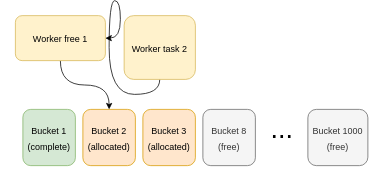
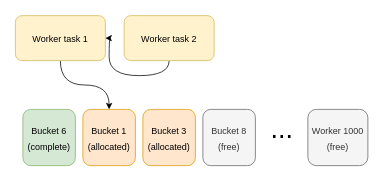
node "Worker free 1": label "Worker free 1" -> "Worker task 1"
node "Worker task 2": size 71x64 -> 90x45
node "Bucket 1 (complete)": label "Bucket 1 (complete)" -> "Bucket 6 (complete)"
node "Bucket 2 (allocated)": label "Bucket 2 (allocated)" -> "Bucket 1 (allocated)"
node "Bucket 1000 (free)": label "Bucket 1000 (free)" -> "Worker 1000 (free)"
